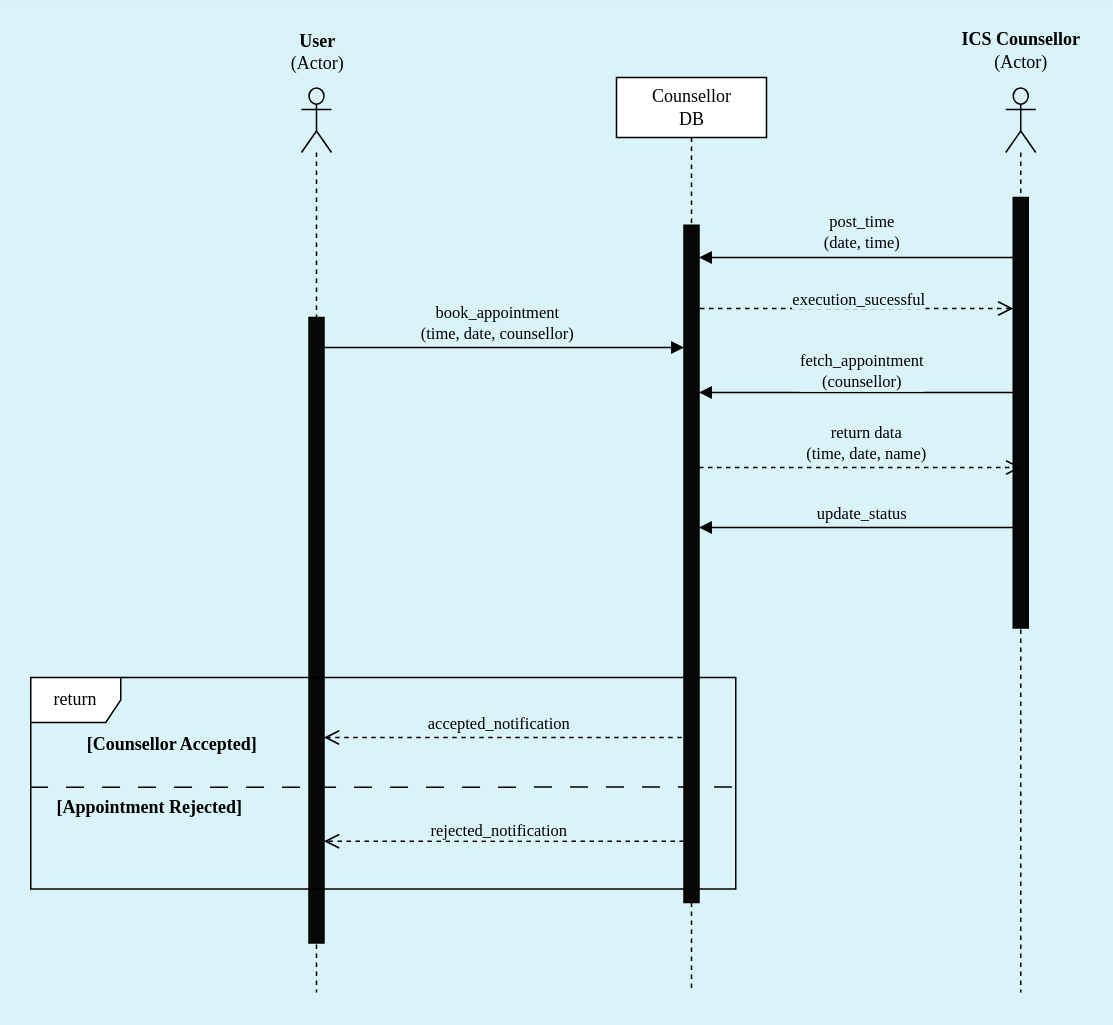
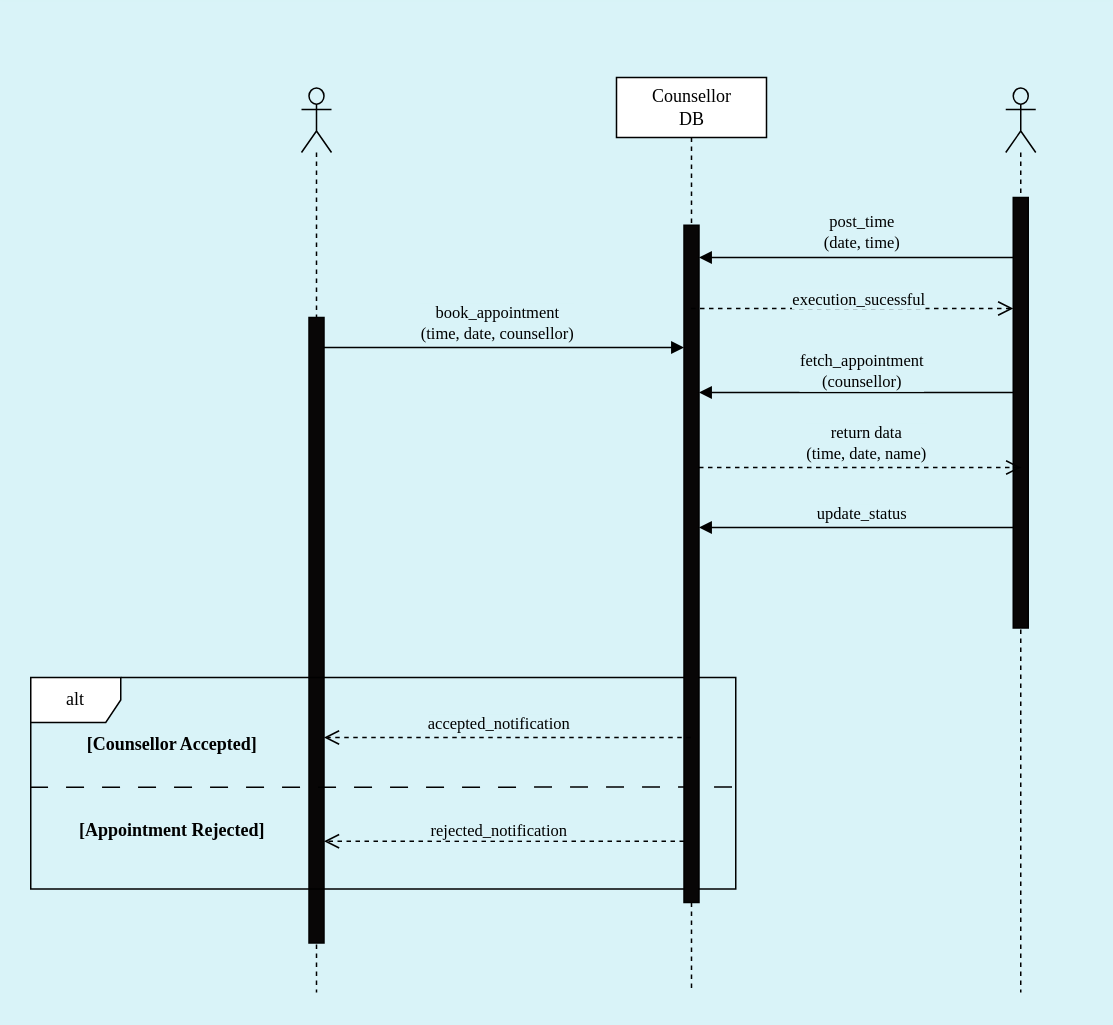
node "ICS Counsellor (Actor)": removed
node "User (Actor)": removed
node "return": label "return" -> "alt"
node "[Appointment Rejected]": moved (149, 808) -> (172, 830)
